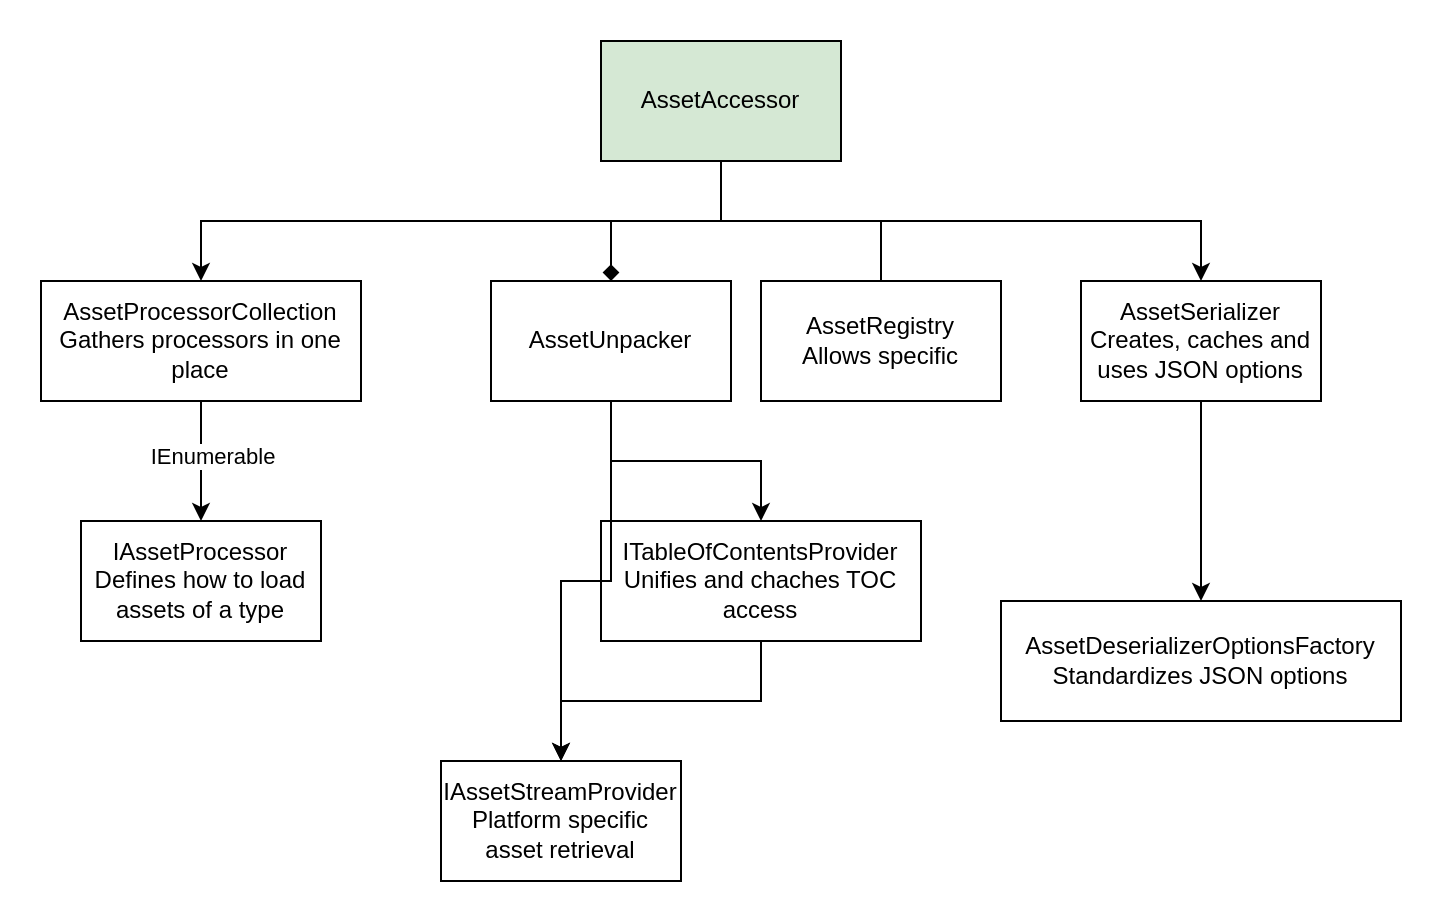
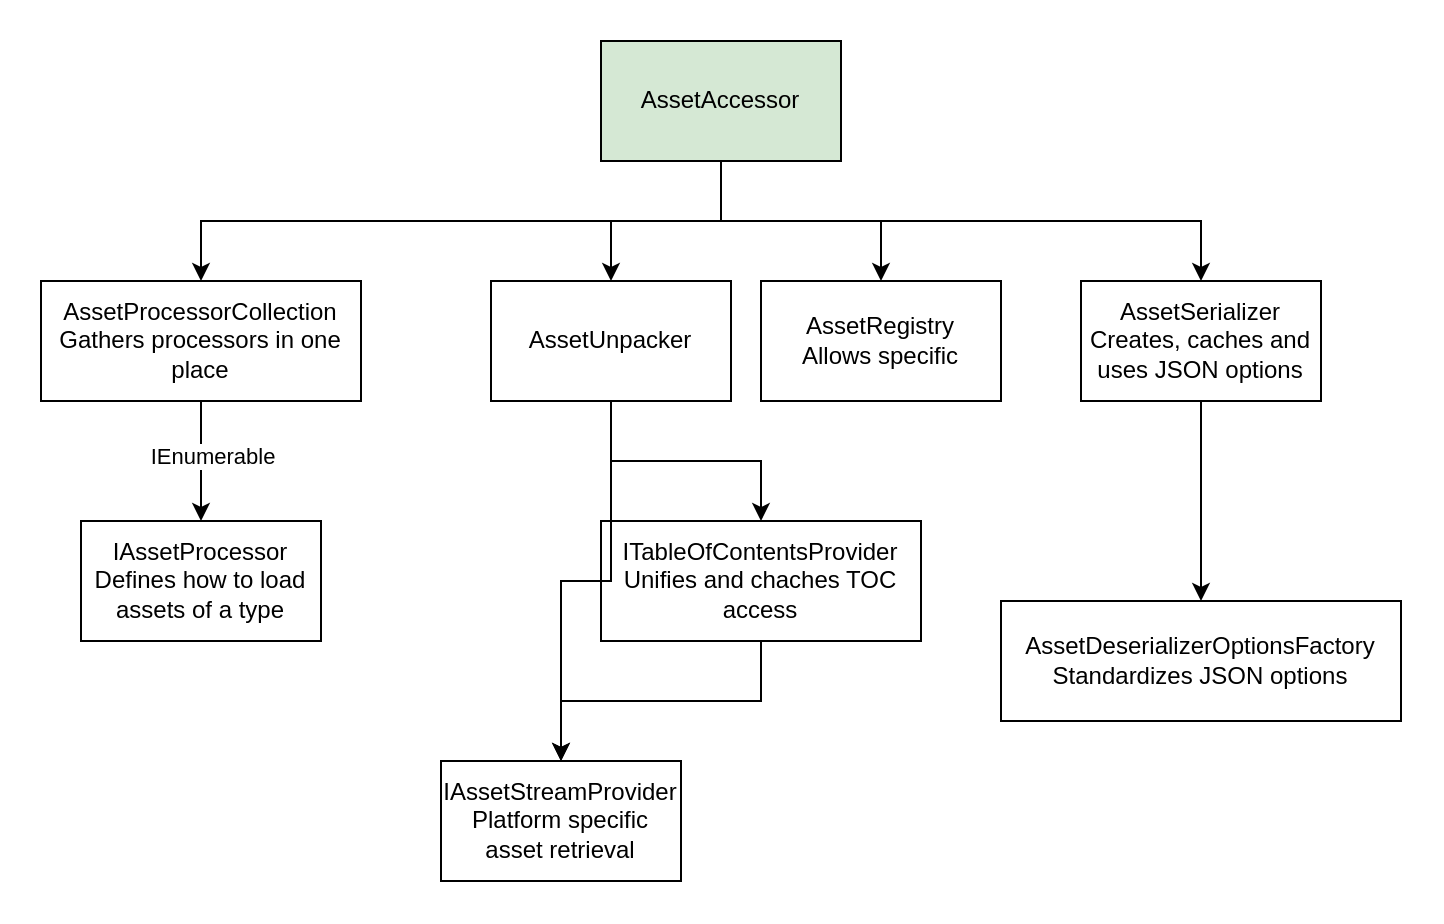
edge "AssetAccessor" -> "AssetUnpacker": arrowhead diamond -> classic
edge "AssetAccessor" -- "AssetRegistry Allows specific": arrowhead none -> classic
